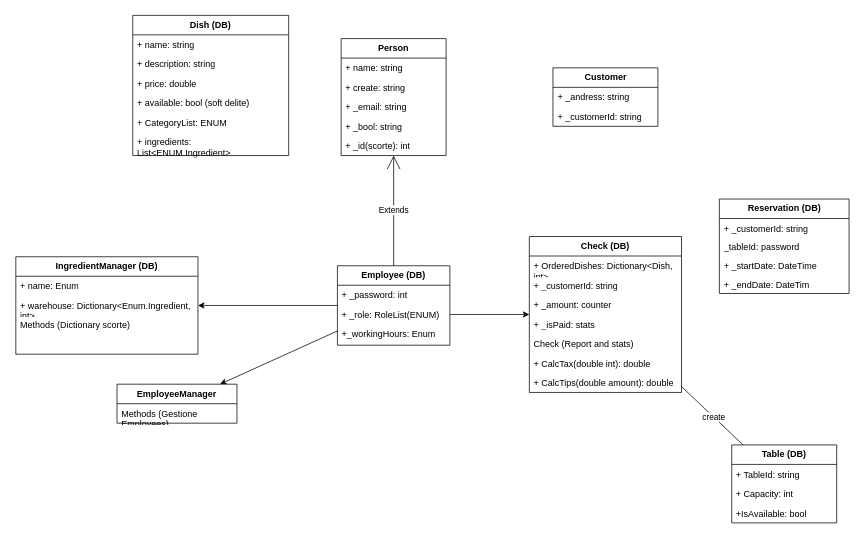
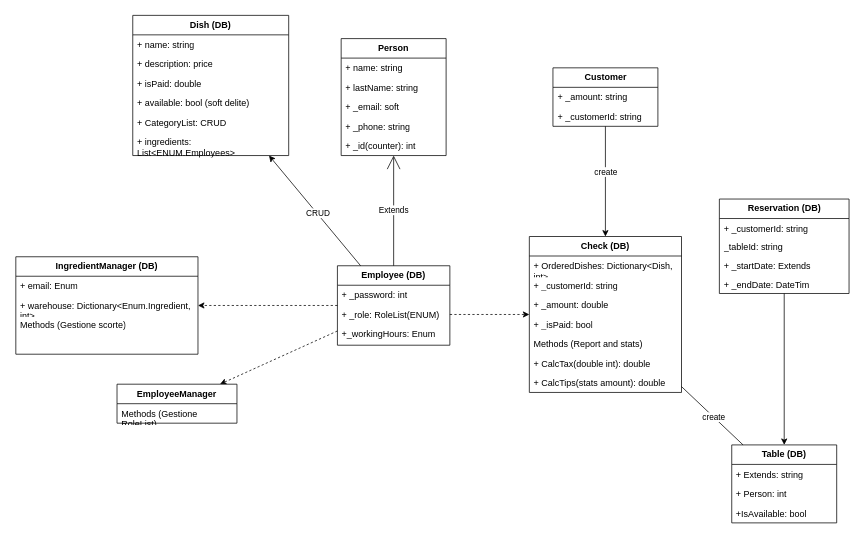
node "+ description: string": label "+ description: string" -> "+ description: price"
node "+ price: double": label "+ price: double" -> "+ isPaid: double"
node "+ create: string": label "+ create: string" -> "+ lastName: string"
node "+ _andress: string": label "+ _andress: string" -> "+ _amount: string"
node "+ _email: string": label "+ _email: string" -> "+ _email: soft"
node "+ CategoryList: ENUM": label "+ CategoryList: ENUM" -> "+ CategoryList: CRUD"
node "+ _bool: string": label "+ _bool: string" -> "+ _phone: string"
node "+ _id(scorte): int": label "+ _id(scorte): int" -> "+ _id(counter): int"
node "+ ingredients: List<ENUM.Ingredient>": label "+ ingredients: List<ENUM.Ingredient>" -> "+ ingredients: List<ENUM.Employees>"
edge "Customer" -> "Check (DB)": added, label "create"
edge "Employee (DB)" -> "Dish (DB)": added, label "CRUD"
node "_tableId: password": label "_tableId: password" -> "_tableId: string"
node "+ _startDate: DateTime": label "+ _startDate: DateTime" -> "+ _startDate: Extends"
node "+ name: Enum": label "+ name: Enum" -> "+ email: Enum"
edge "Employee (DB)" -> "IngredientManager (DB)": style solid -> dashed
node "+ _amount: counter": label "+ _amount: counter" -> "+ _amount: double"
edge "+ _role: RoleList(ENUM)" -> "Check (DB)": style solid -> dashed
node "+ _isPaid: stats": label "+ _isPaid: stats" -> "+ _isPaid: bool"
node "Methods (Dictionary scorte)": label "Methods (Dictionary scorte)" -> "Methods (Gestione scorte)"
node "Check (Report and stats)": label "Check (Report and stats)" -> "Methods (Report and stats)"
edge "Employee (DB)" -> "EmployeeManager": style solid -> dashed
edge "Reservation (DB)" -> "Table (DB)": added
node "+ CalcTips(double amount): double": label "+ CalcTips(double amount): double" -> "+ CalcTips(stats amount): double"
node "Methods (Gestione Employees)": label "Methods (Gestione Employees)" -> "Methods (Gestione RoleList)"
node "+ TableId: string": label "+ TableId: string" -> "+ Extends: string"
node "+ Capacity: int": label "+ Capacity: int" -> "+ Person: int"
